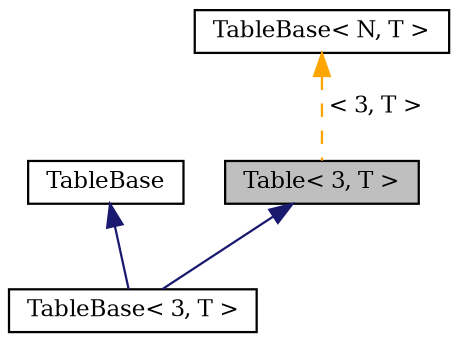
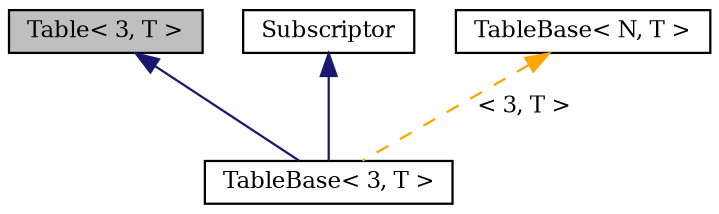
edge "Table< 3, T >" -> "TableBase< N, T >": now "TableBase< 3, T >" -> "TableBase< N, T >"
node "TableBase": label "TableBase" -> "Subscriptor"
